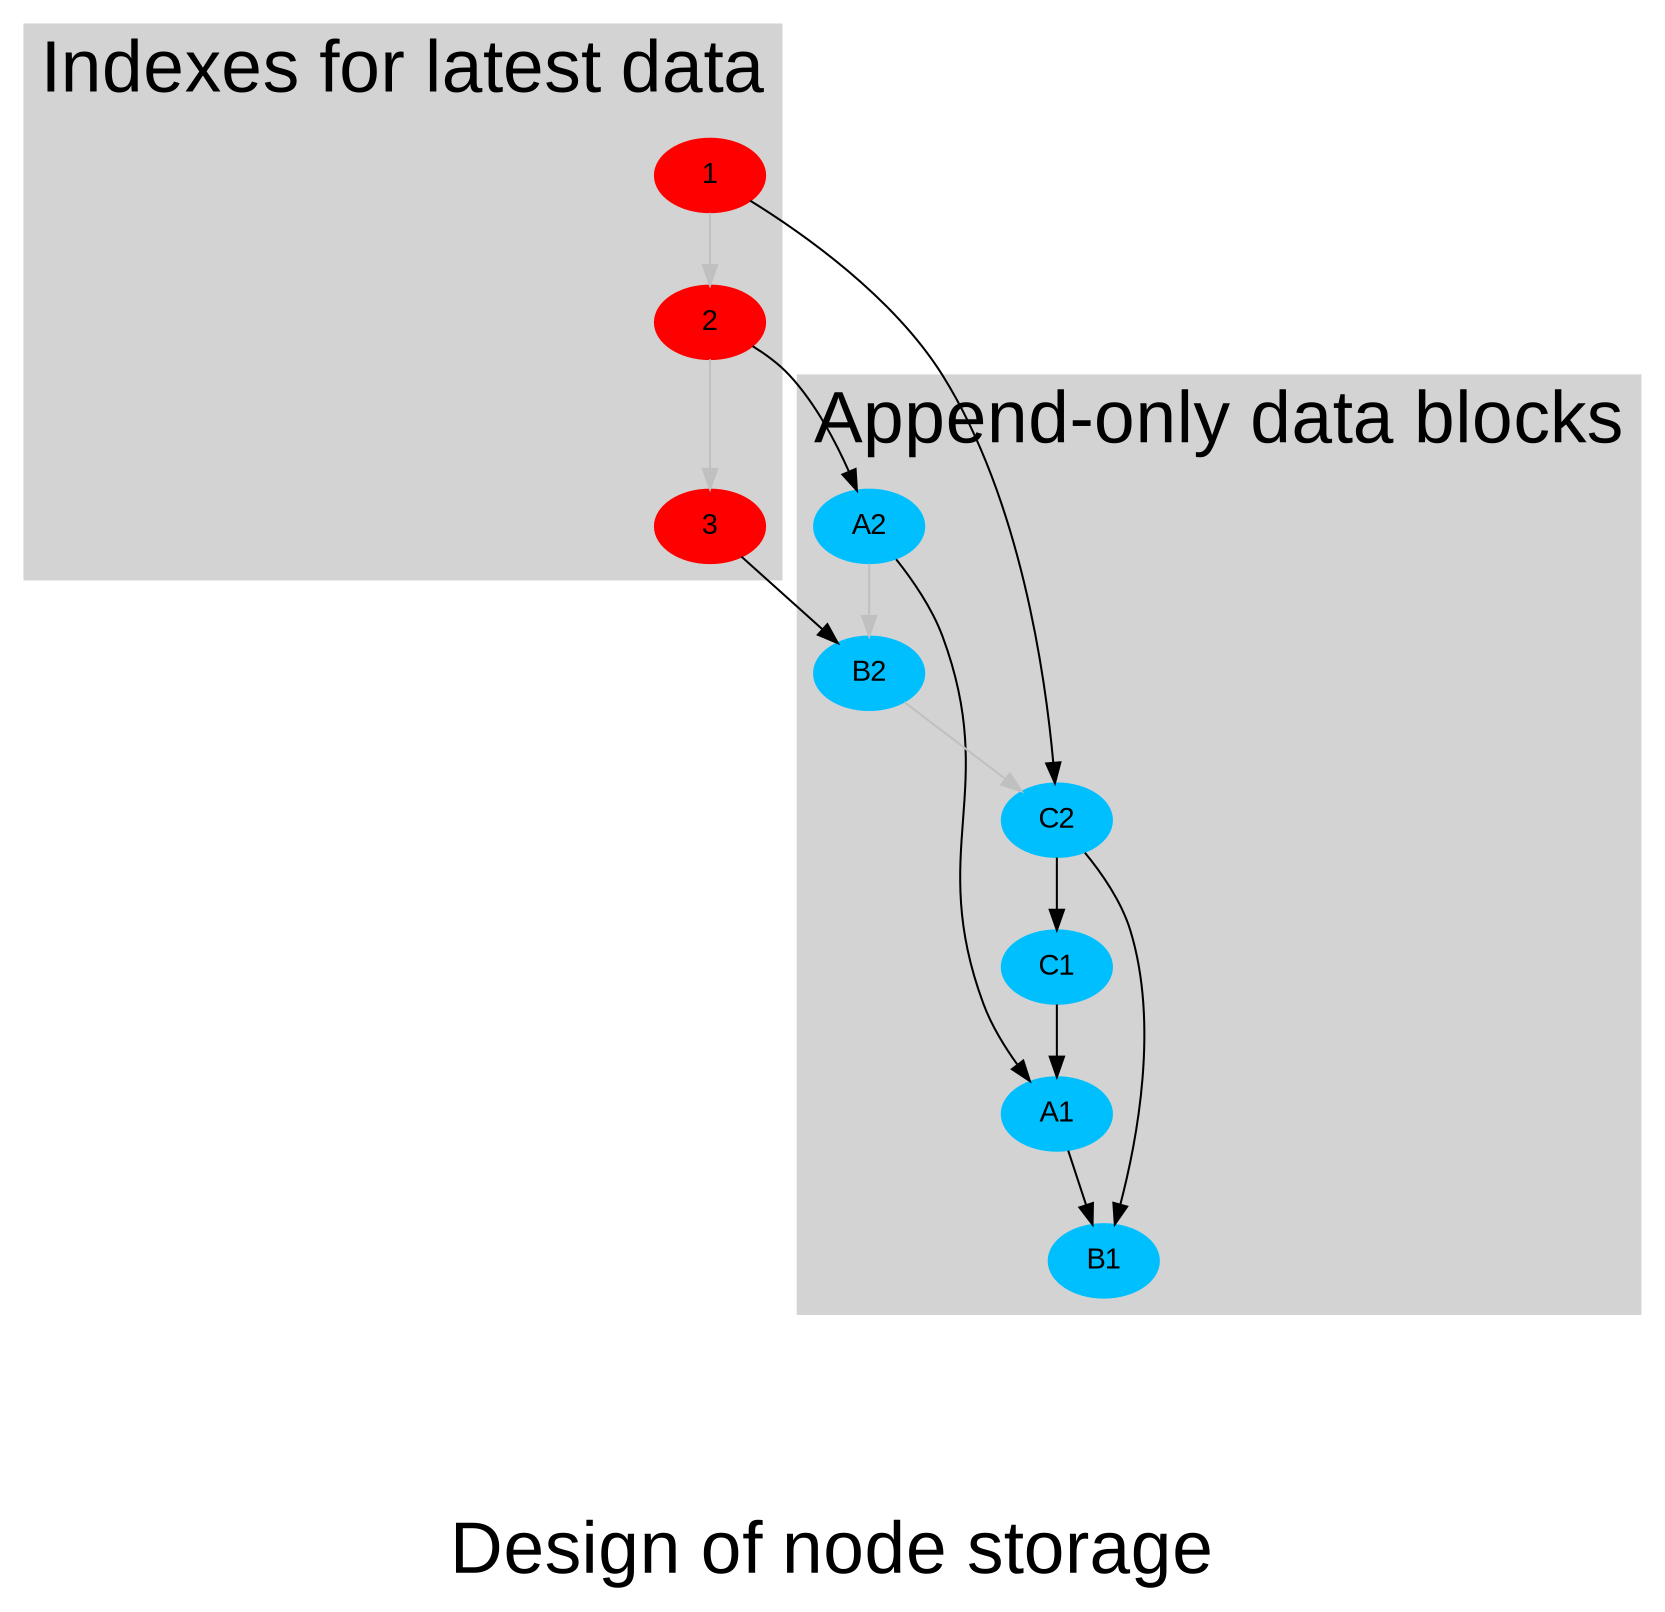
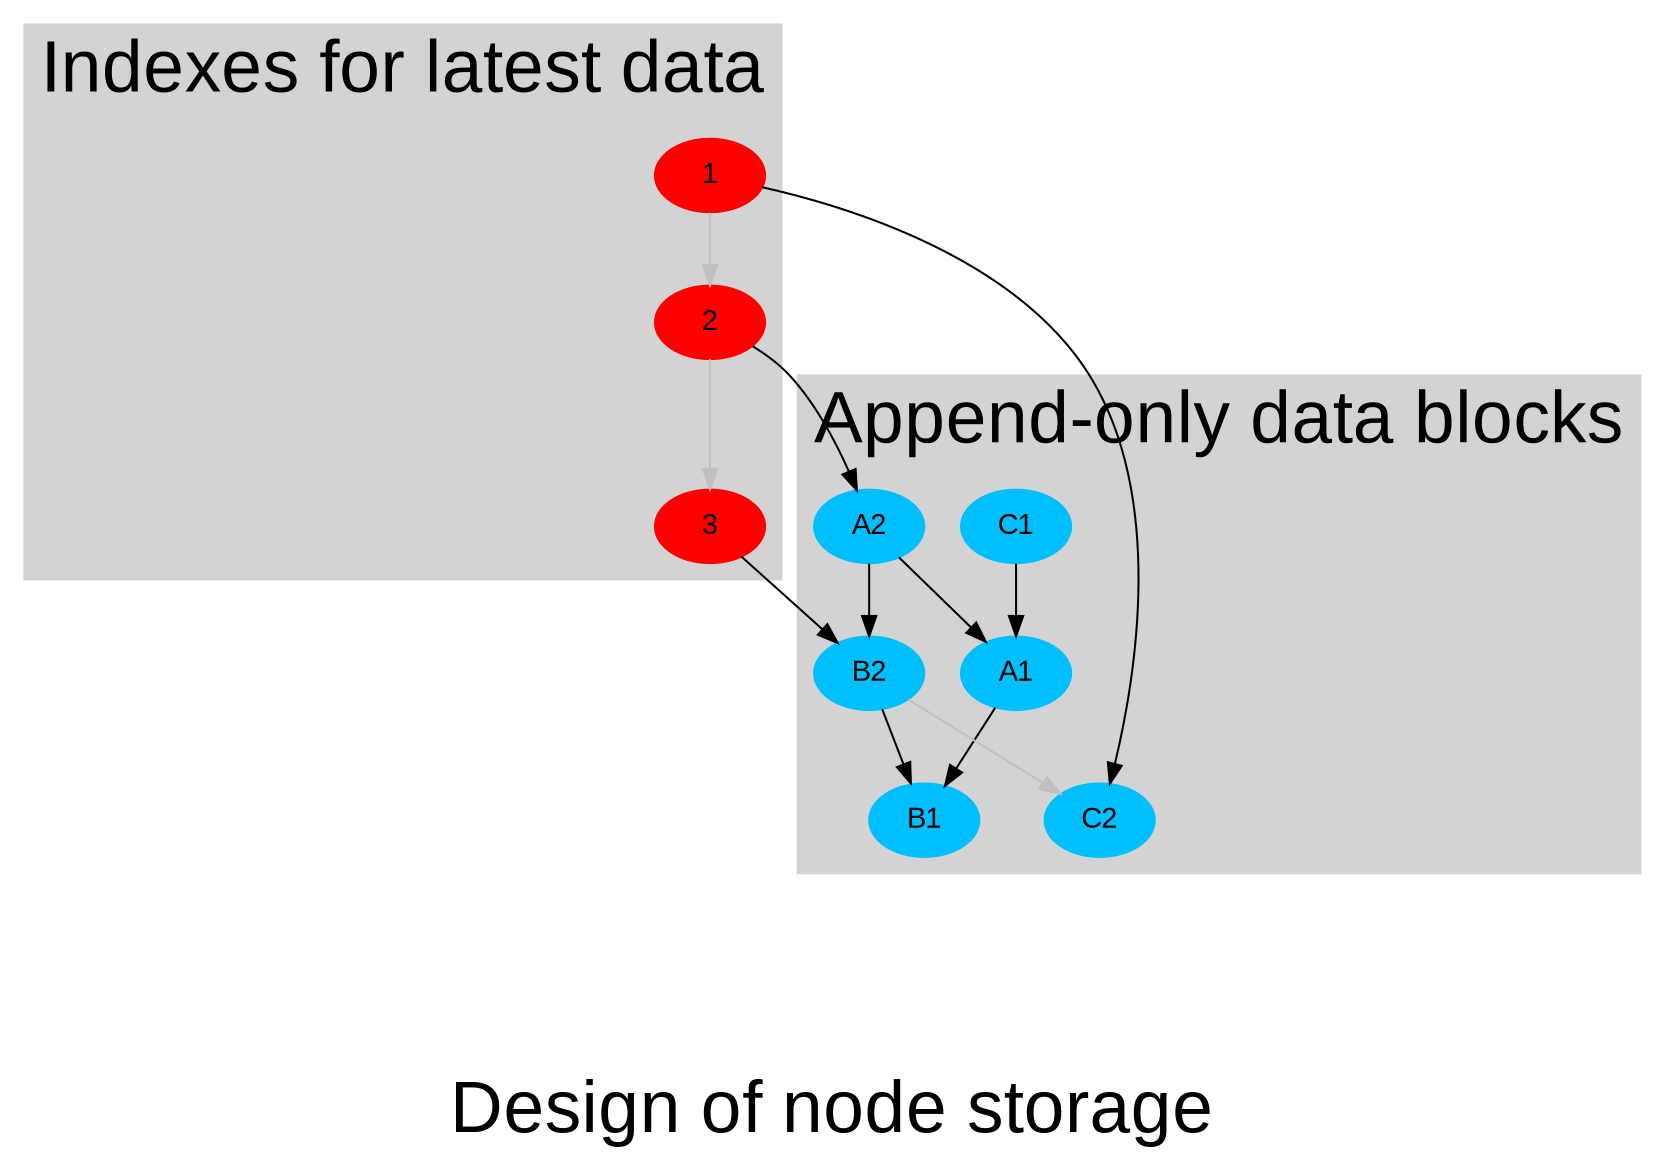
edge "A2" -> "B2": color grey -> black
edge "C2" -> "C1": removed
edge "C2" -> "B1": now "B2" -> "B1"
